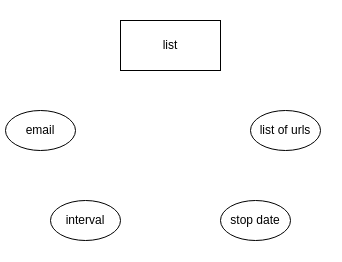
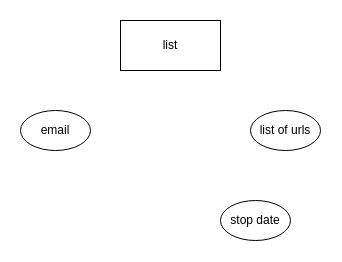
node "email": moved (41, 131) -> (56, 131)
node "interval": removed
